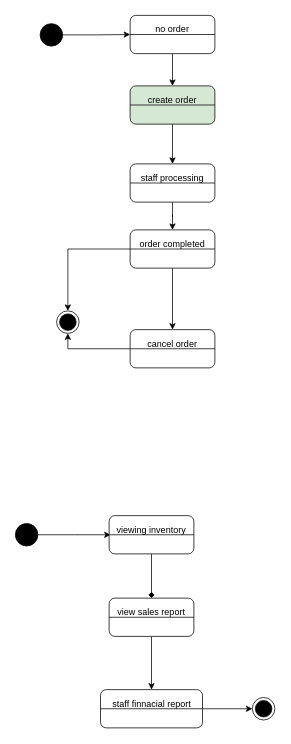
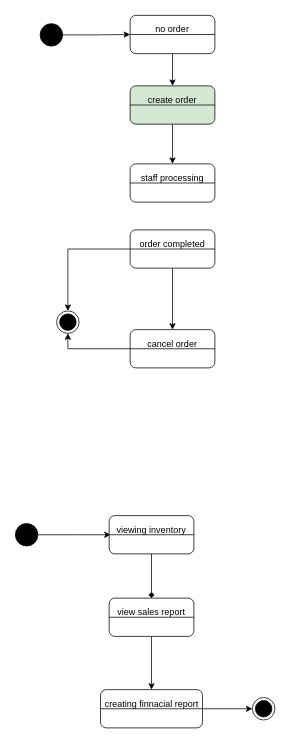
edge "staff processing" -> "order completed": removed
node "staff finnacial report": label "staff finnacial report" -> "creating finnacial report"
